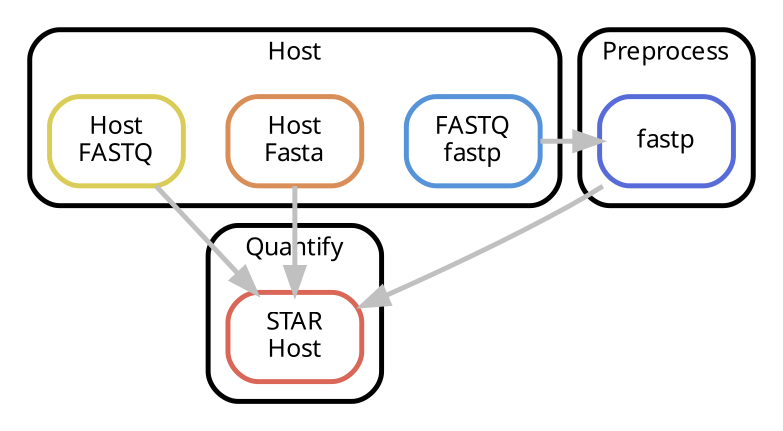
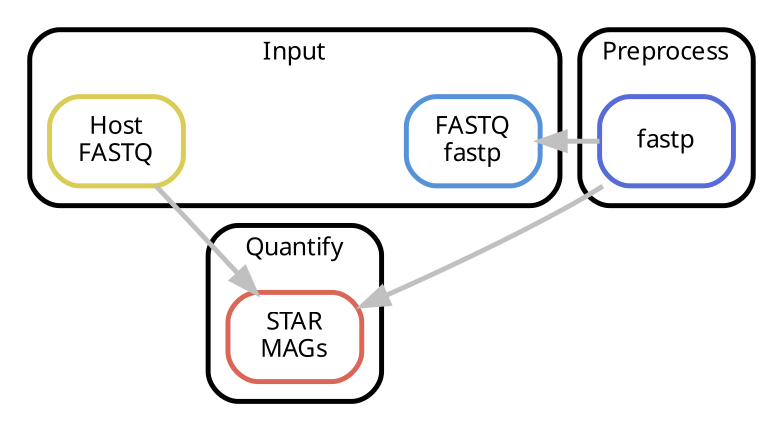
cluster "Host": label "Host" -> "Input"
node "Host Fasta": removed
edge "FASTQ fastp" -> "fastp": reversed
node "STAR Host": label "STAR Host" -> "STAR MAGs"
